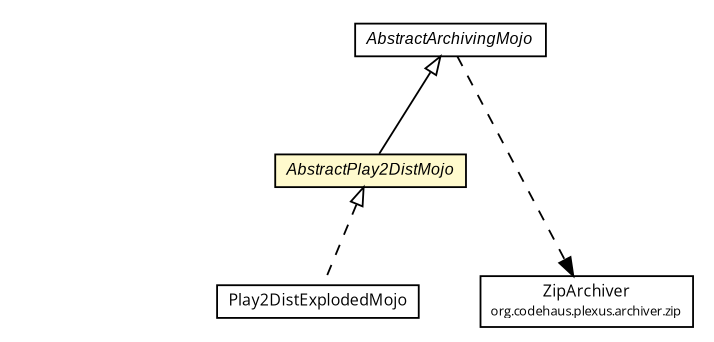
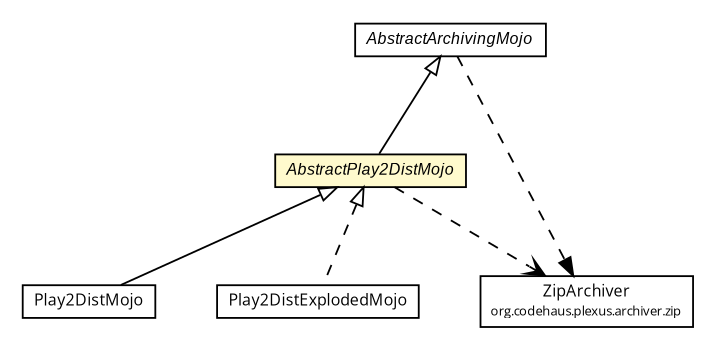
edge "AbstractPlay2DistMojo" -> "ZipArchiver": added
node "Play2DistMojo": added
